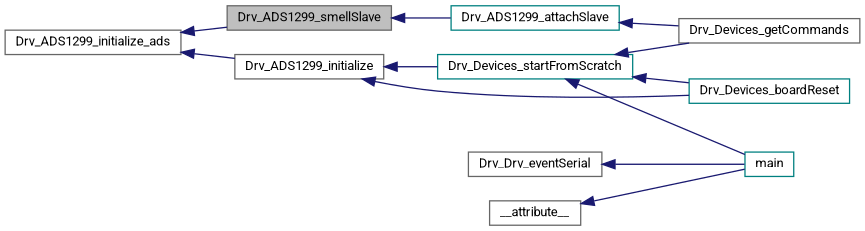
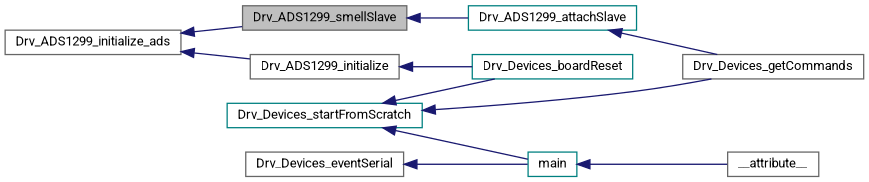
edge "Drv_Devices_startFromScratch" -> "Drv_ADS1299_initialize": removed
node "Drv_Drv_eventSerial": label "Drv_Drv_eventSerial" -> "Drv_Devices_eventSerial"
edge "main" -> "__attribute__": reversed
